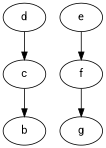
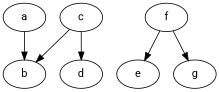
node "a": added
edge "d" -> "c": reversed
edge "e" -> "f": reversed
